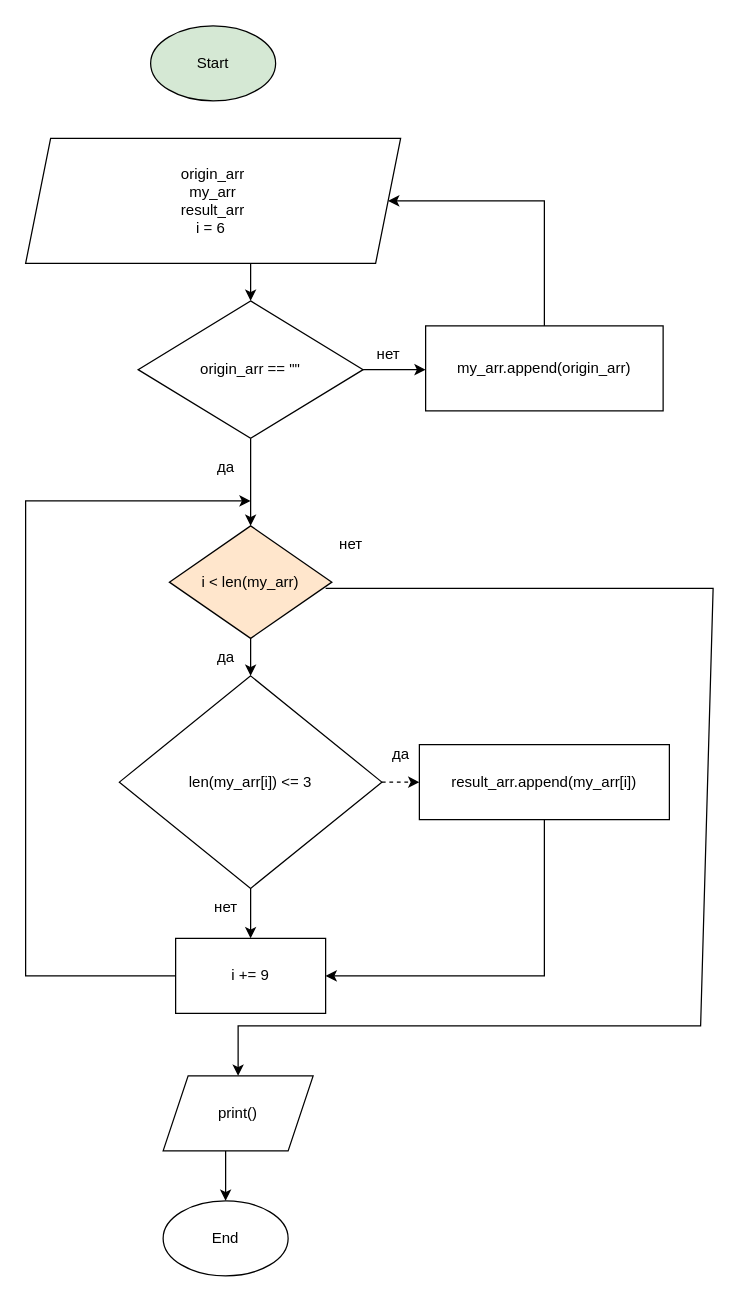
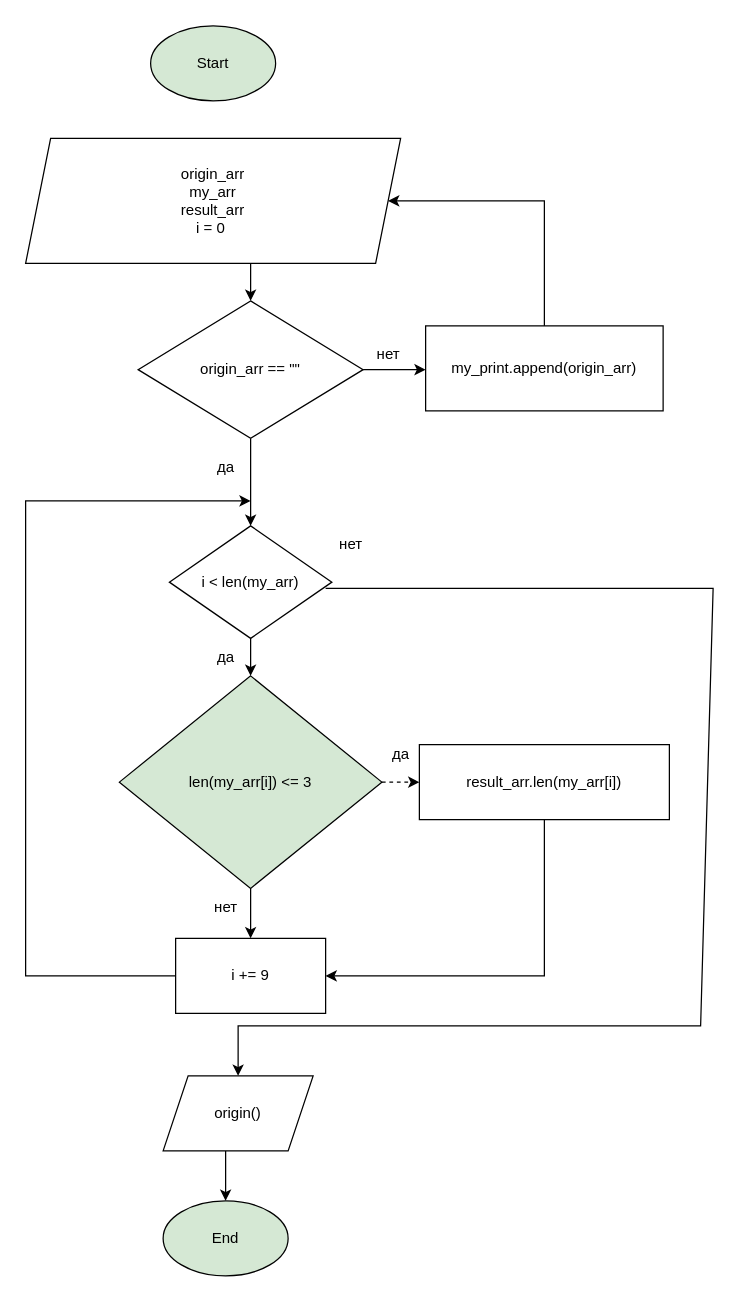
node "origin_arr my_arr result_arr i = 6": label "origin_arr my_arr result_arr i = 6" -> "origin_arr my_arr result_arr i = 0"
node "my_arr.append(origin_arr)": label "my_arr.append(origin_arr)" -> "my_print.append(origin_arr)"
node "i < len(my_arr)": fillcolor #ffe6cc -> #ffffff
node "len(my_arr[i]) <= 3": fillcolor #ffffff -> #d5e8d4
node "result_arr.append(my_arr[i])": label "result_arr.append(my_arr[i])" -> "result_arr.len(my_arr[i])"
node "print()": label "print()" -> "origin()"
node "End": fillcolor #ffffff -> #d5e8d4
